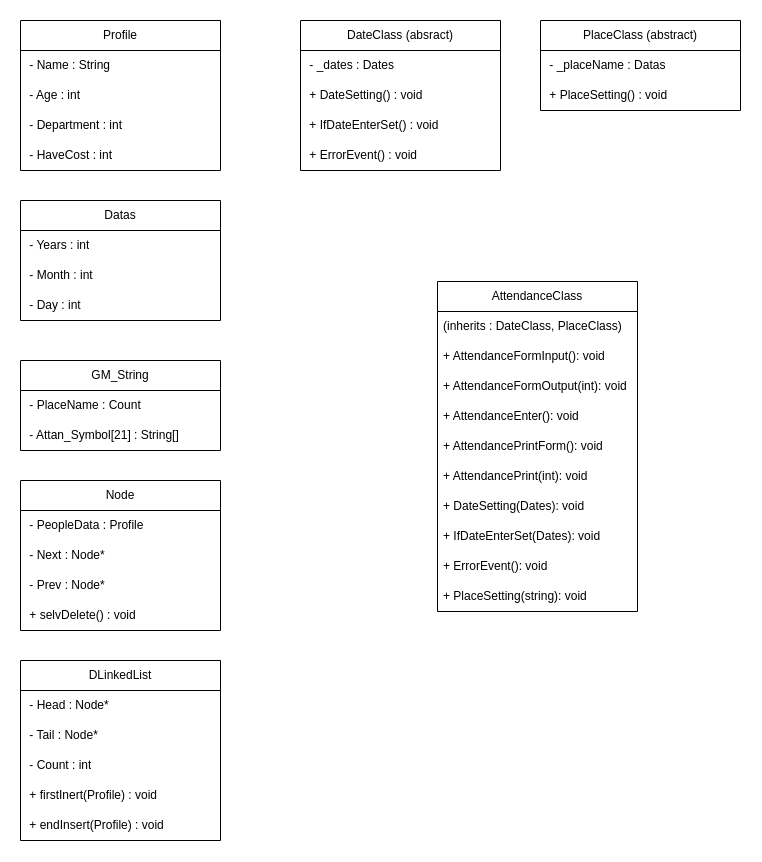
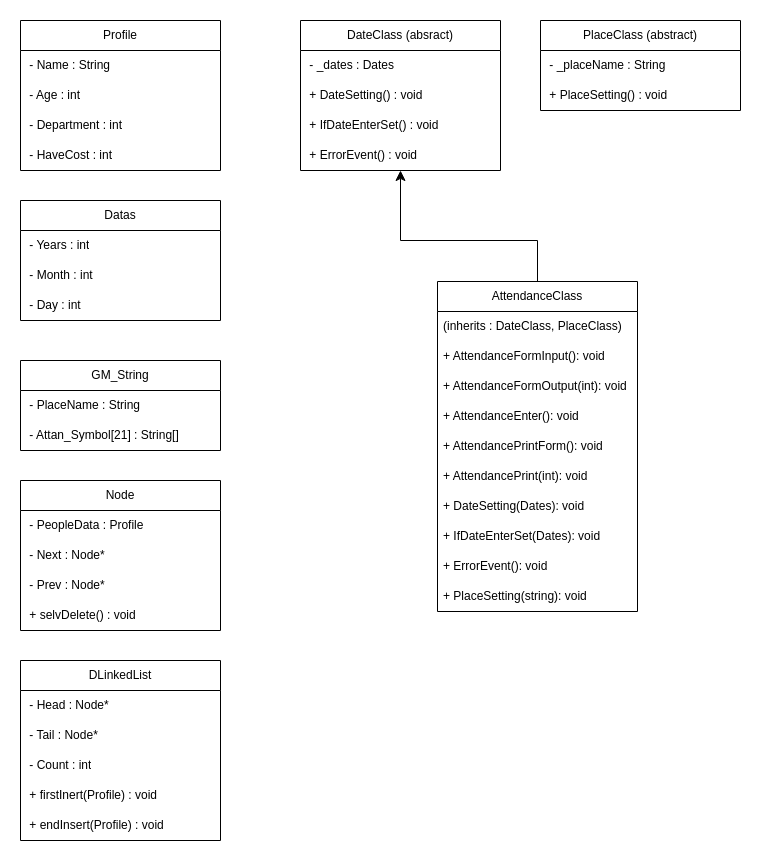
node "- _placeName : Datas": label "- _placeName : Datas" -> "- _placeName : String"
edge "AttendanceClass" -> "DateClass (absract)": added
node "- PlaceName : Count": label "- PlaceName : Count" -> "- PlaceName : String"
